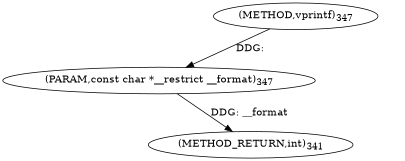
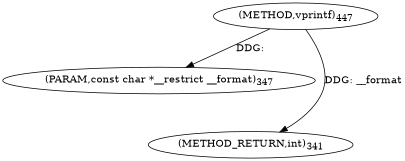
node "(METHOD,vprintf)": text "347" -> "447"
edge "(PARAM,const char *__restrict __format)" -> "(METHOD_RETURN,int)": now "(METHOD,vprintf)" -> "(METHOD_RETURN,int)"
